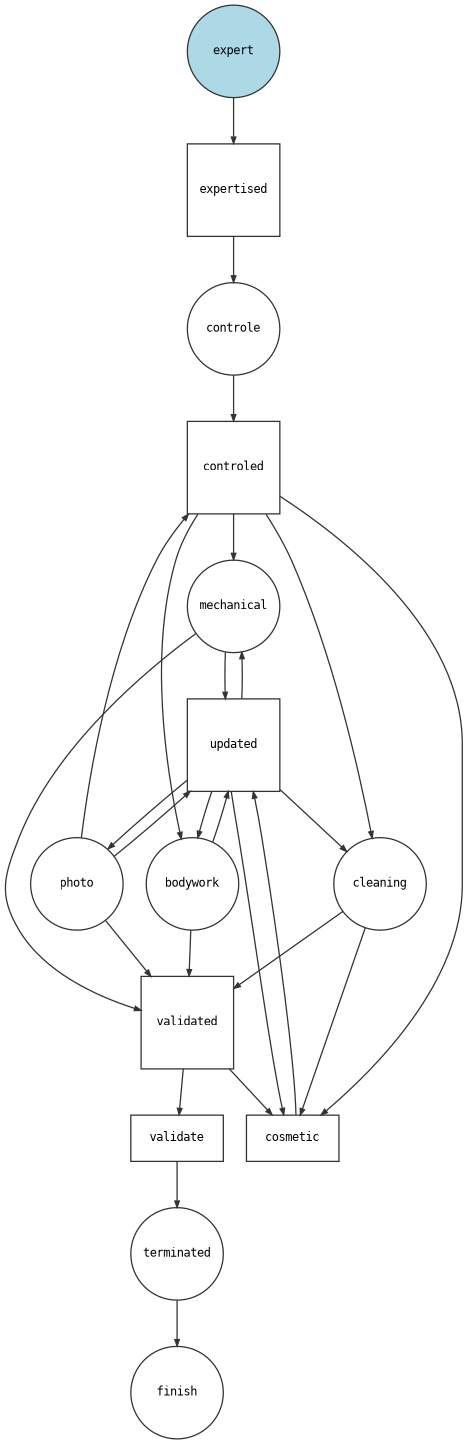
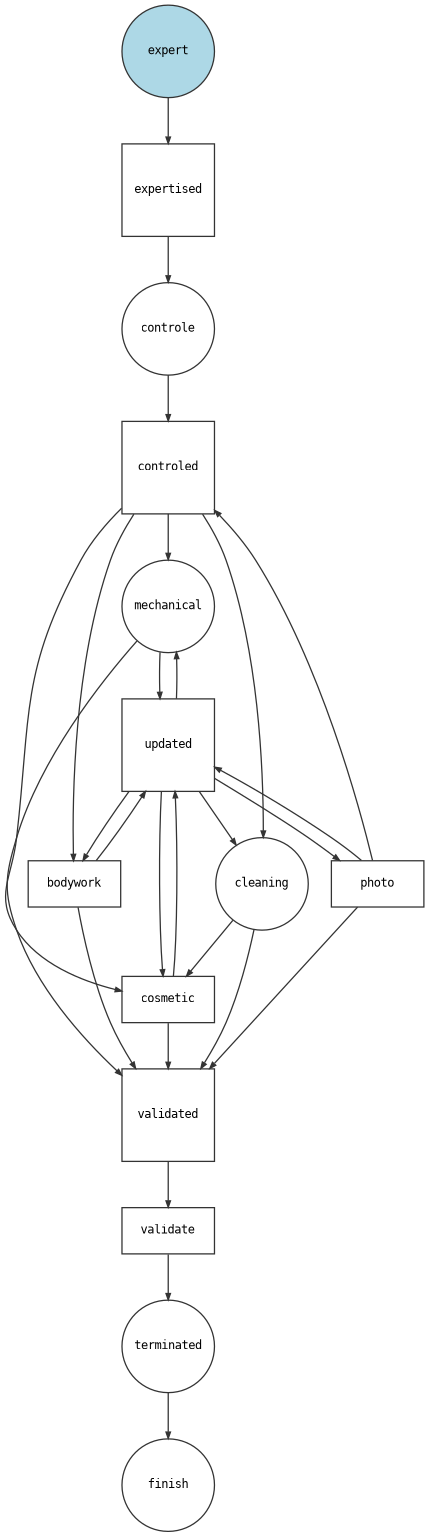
node "photo": shape circle -> box
node "bodywork": shape circle -> box
edge "validated" -> "cosmetic": reversed
